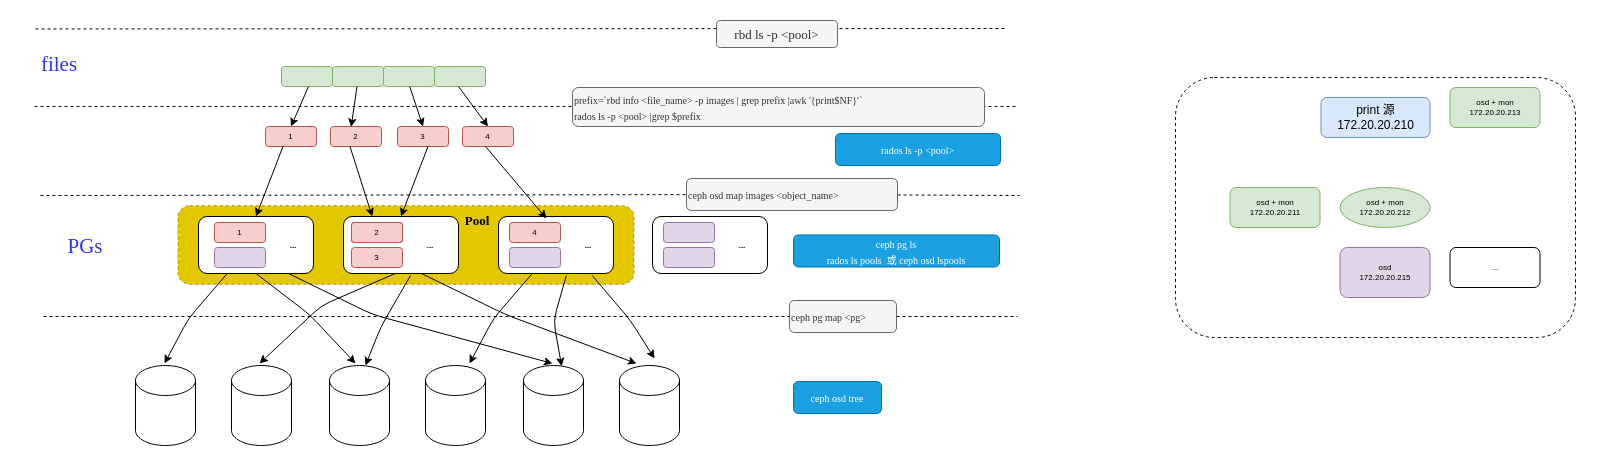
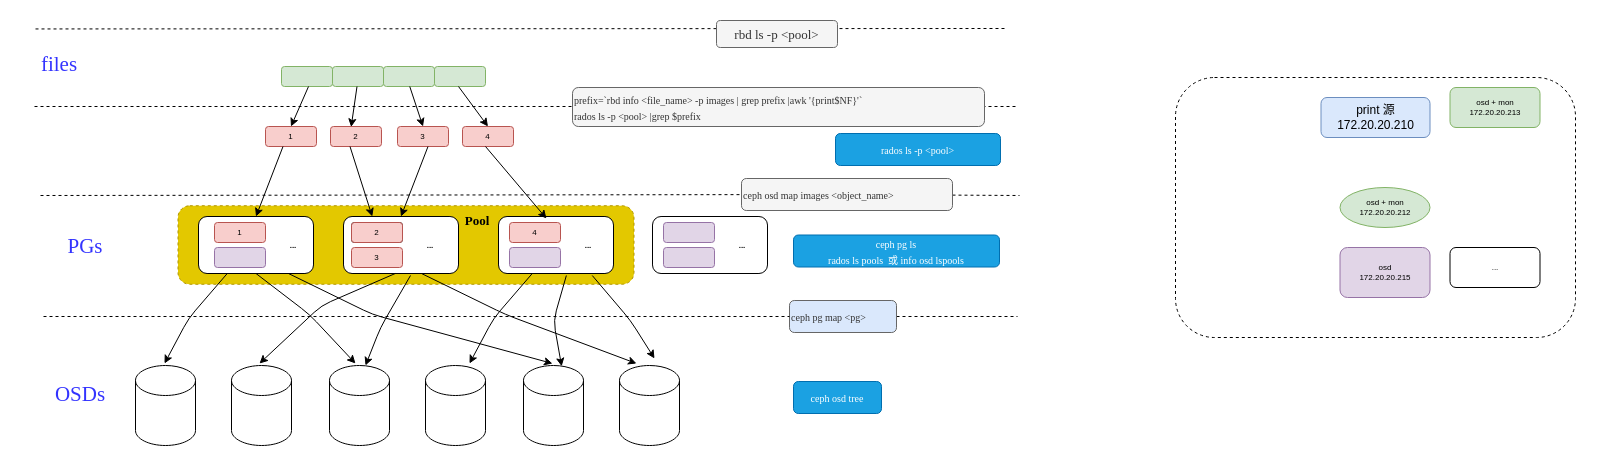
node "ceph osd map images <object_name>": moved (792, 195) -> (847, 195)
node "osd + mon172.20.20.211": removed
node "ceph pg ls rados ls pools 或 ceph osd lspools": label "ceph pg ls rados ls pools 或 ceph osd lspools" -> "ceph pg ls rados ls pools 或 info osd lspools"
node "ceph pg map <pg>": fillcolor #f5f5f5 -> #dae8fc
node "OSDs": added
